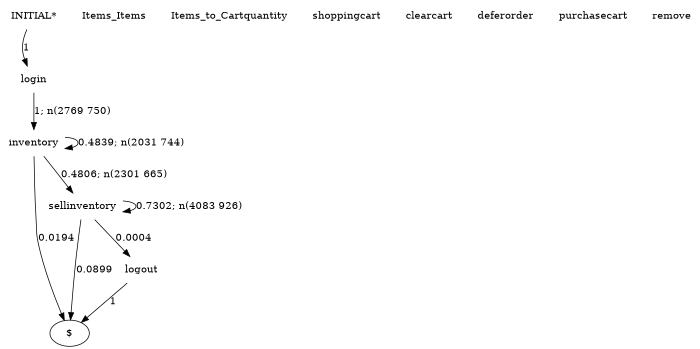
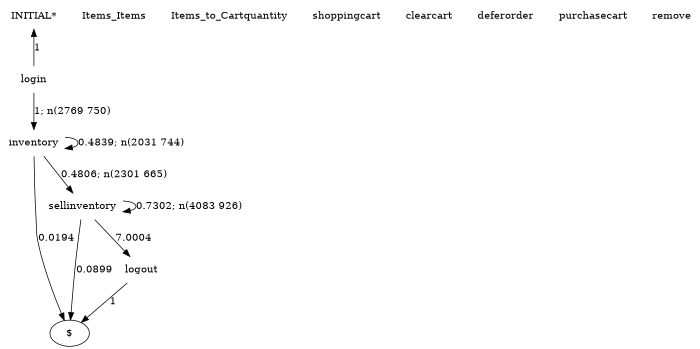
edge "INITIAL*" -> "login": reversed
edge "sellinventory" -> "logout": label "0.0004" -> "7.0004"
